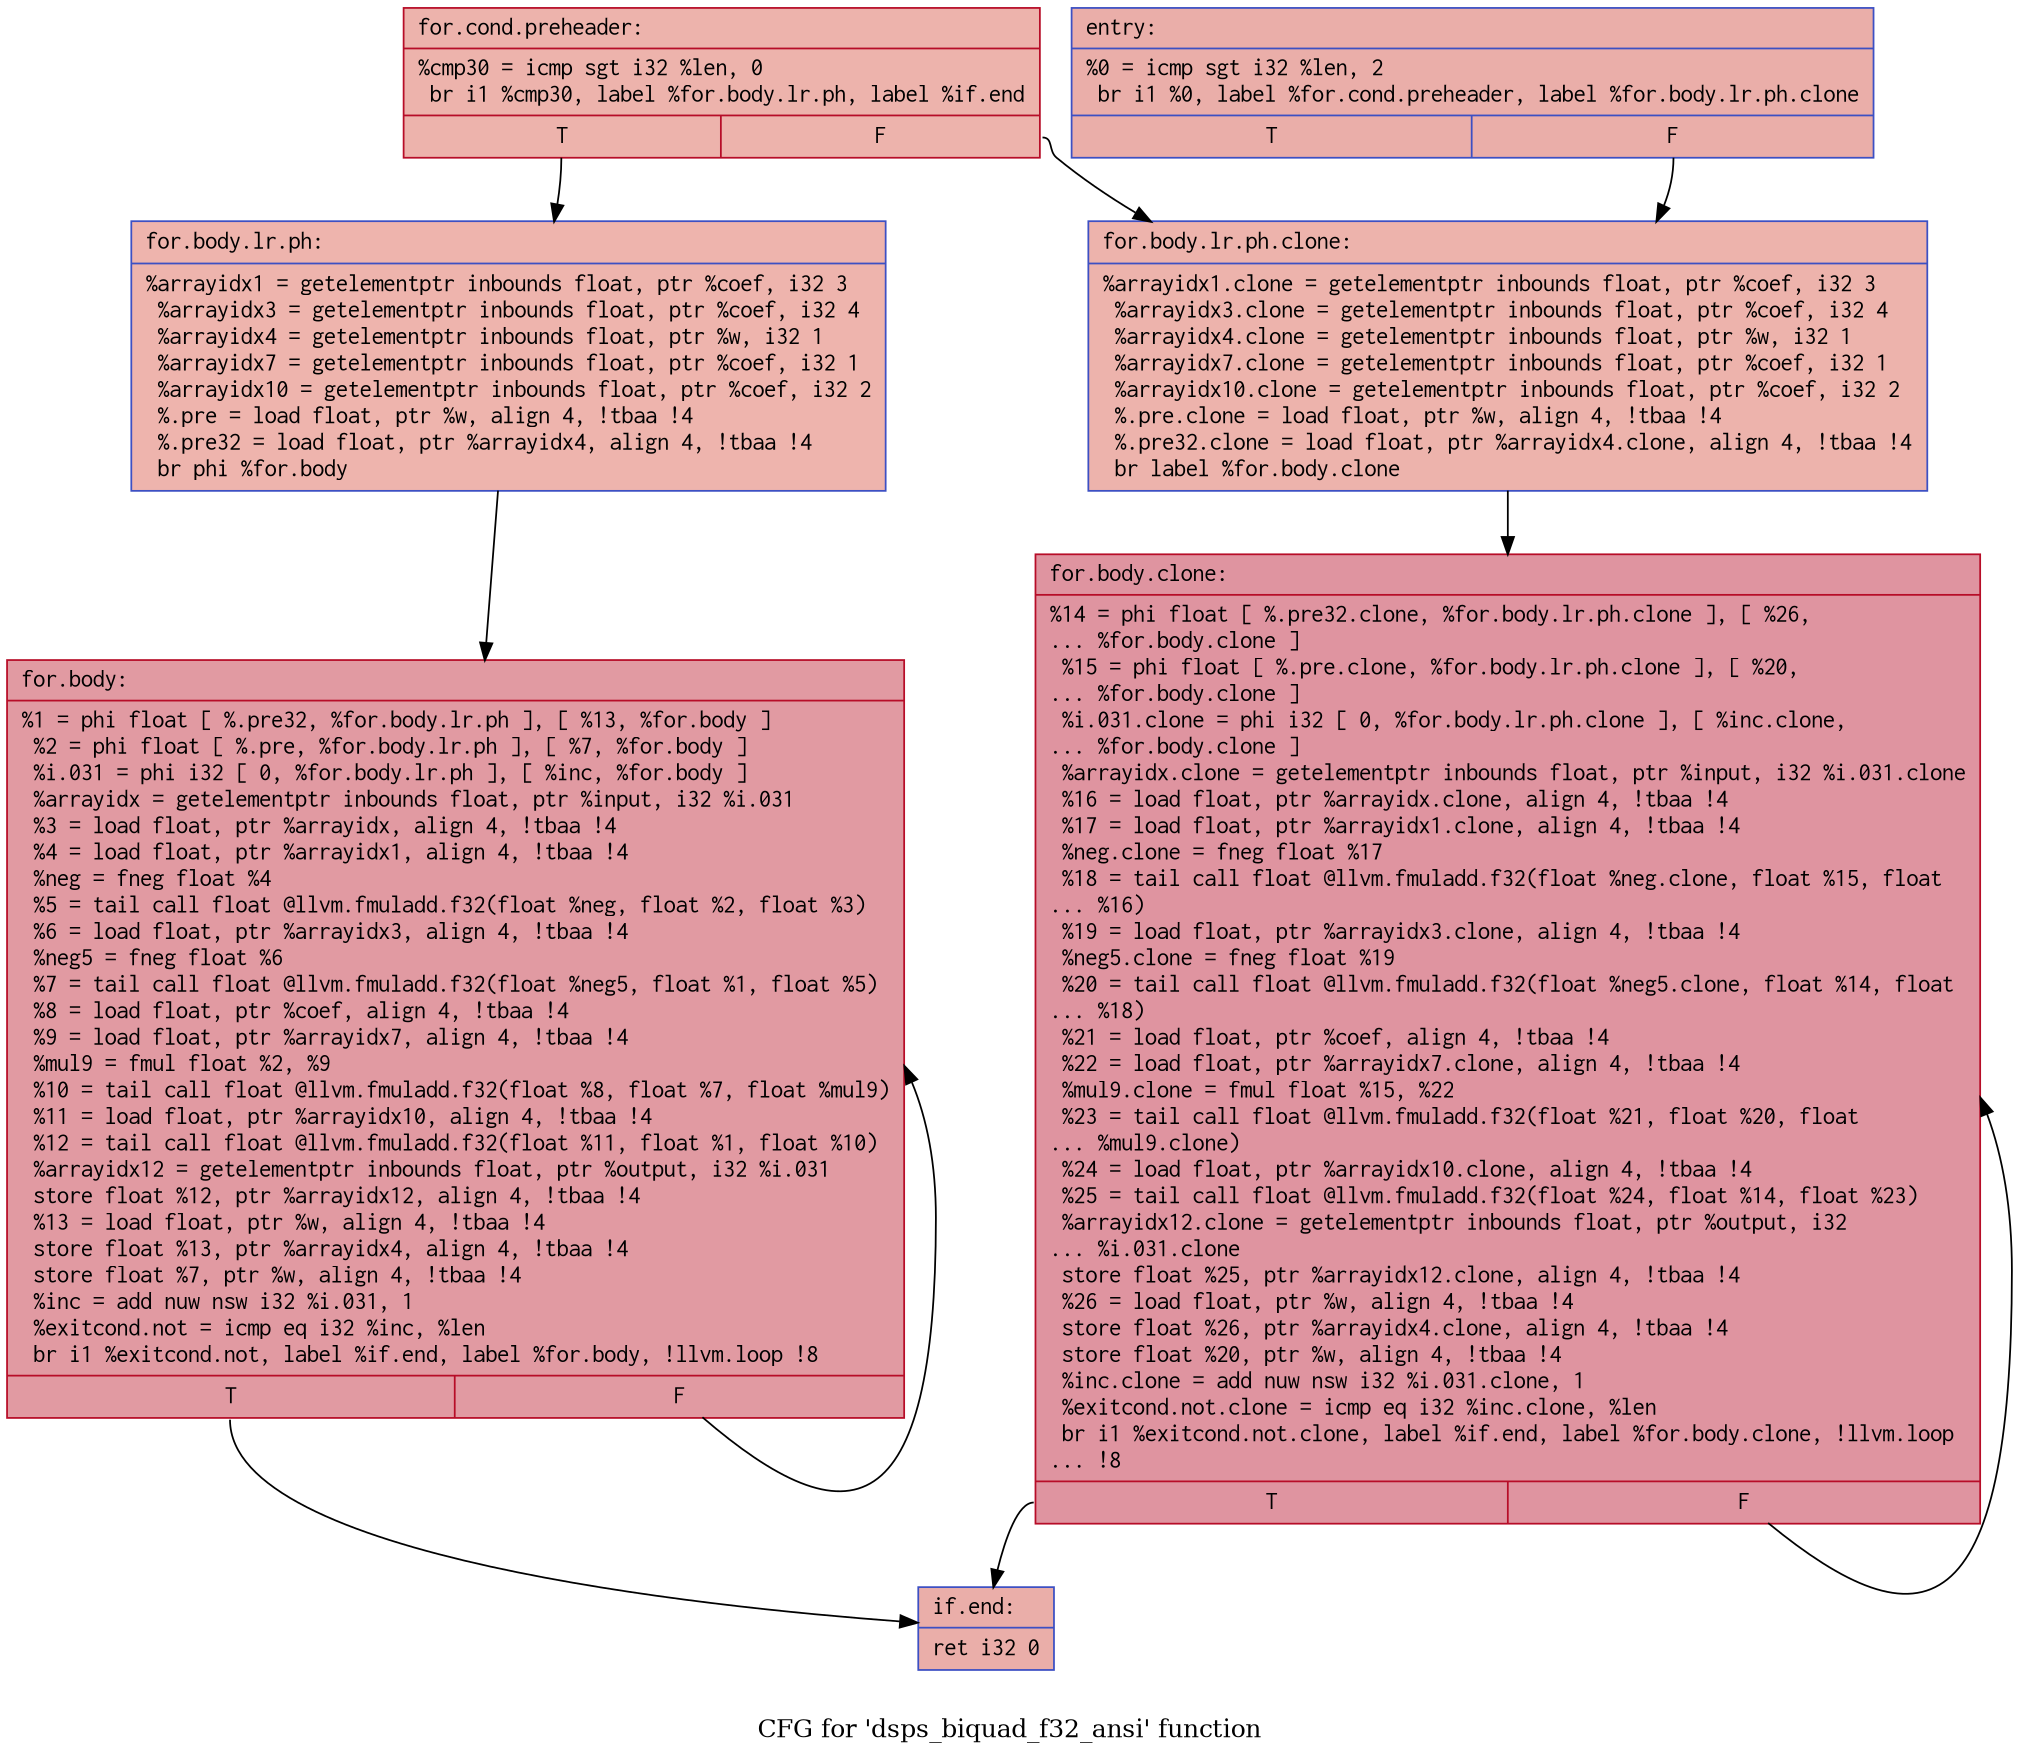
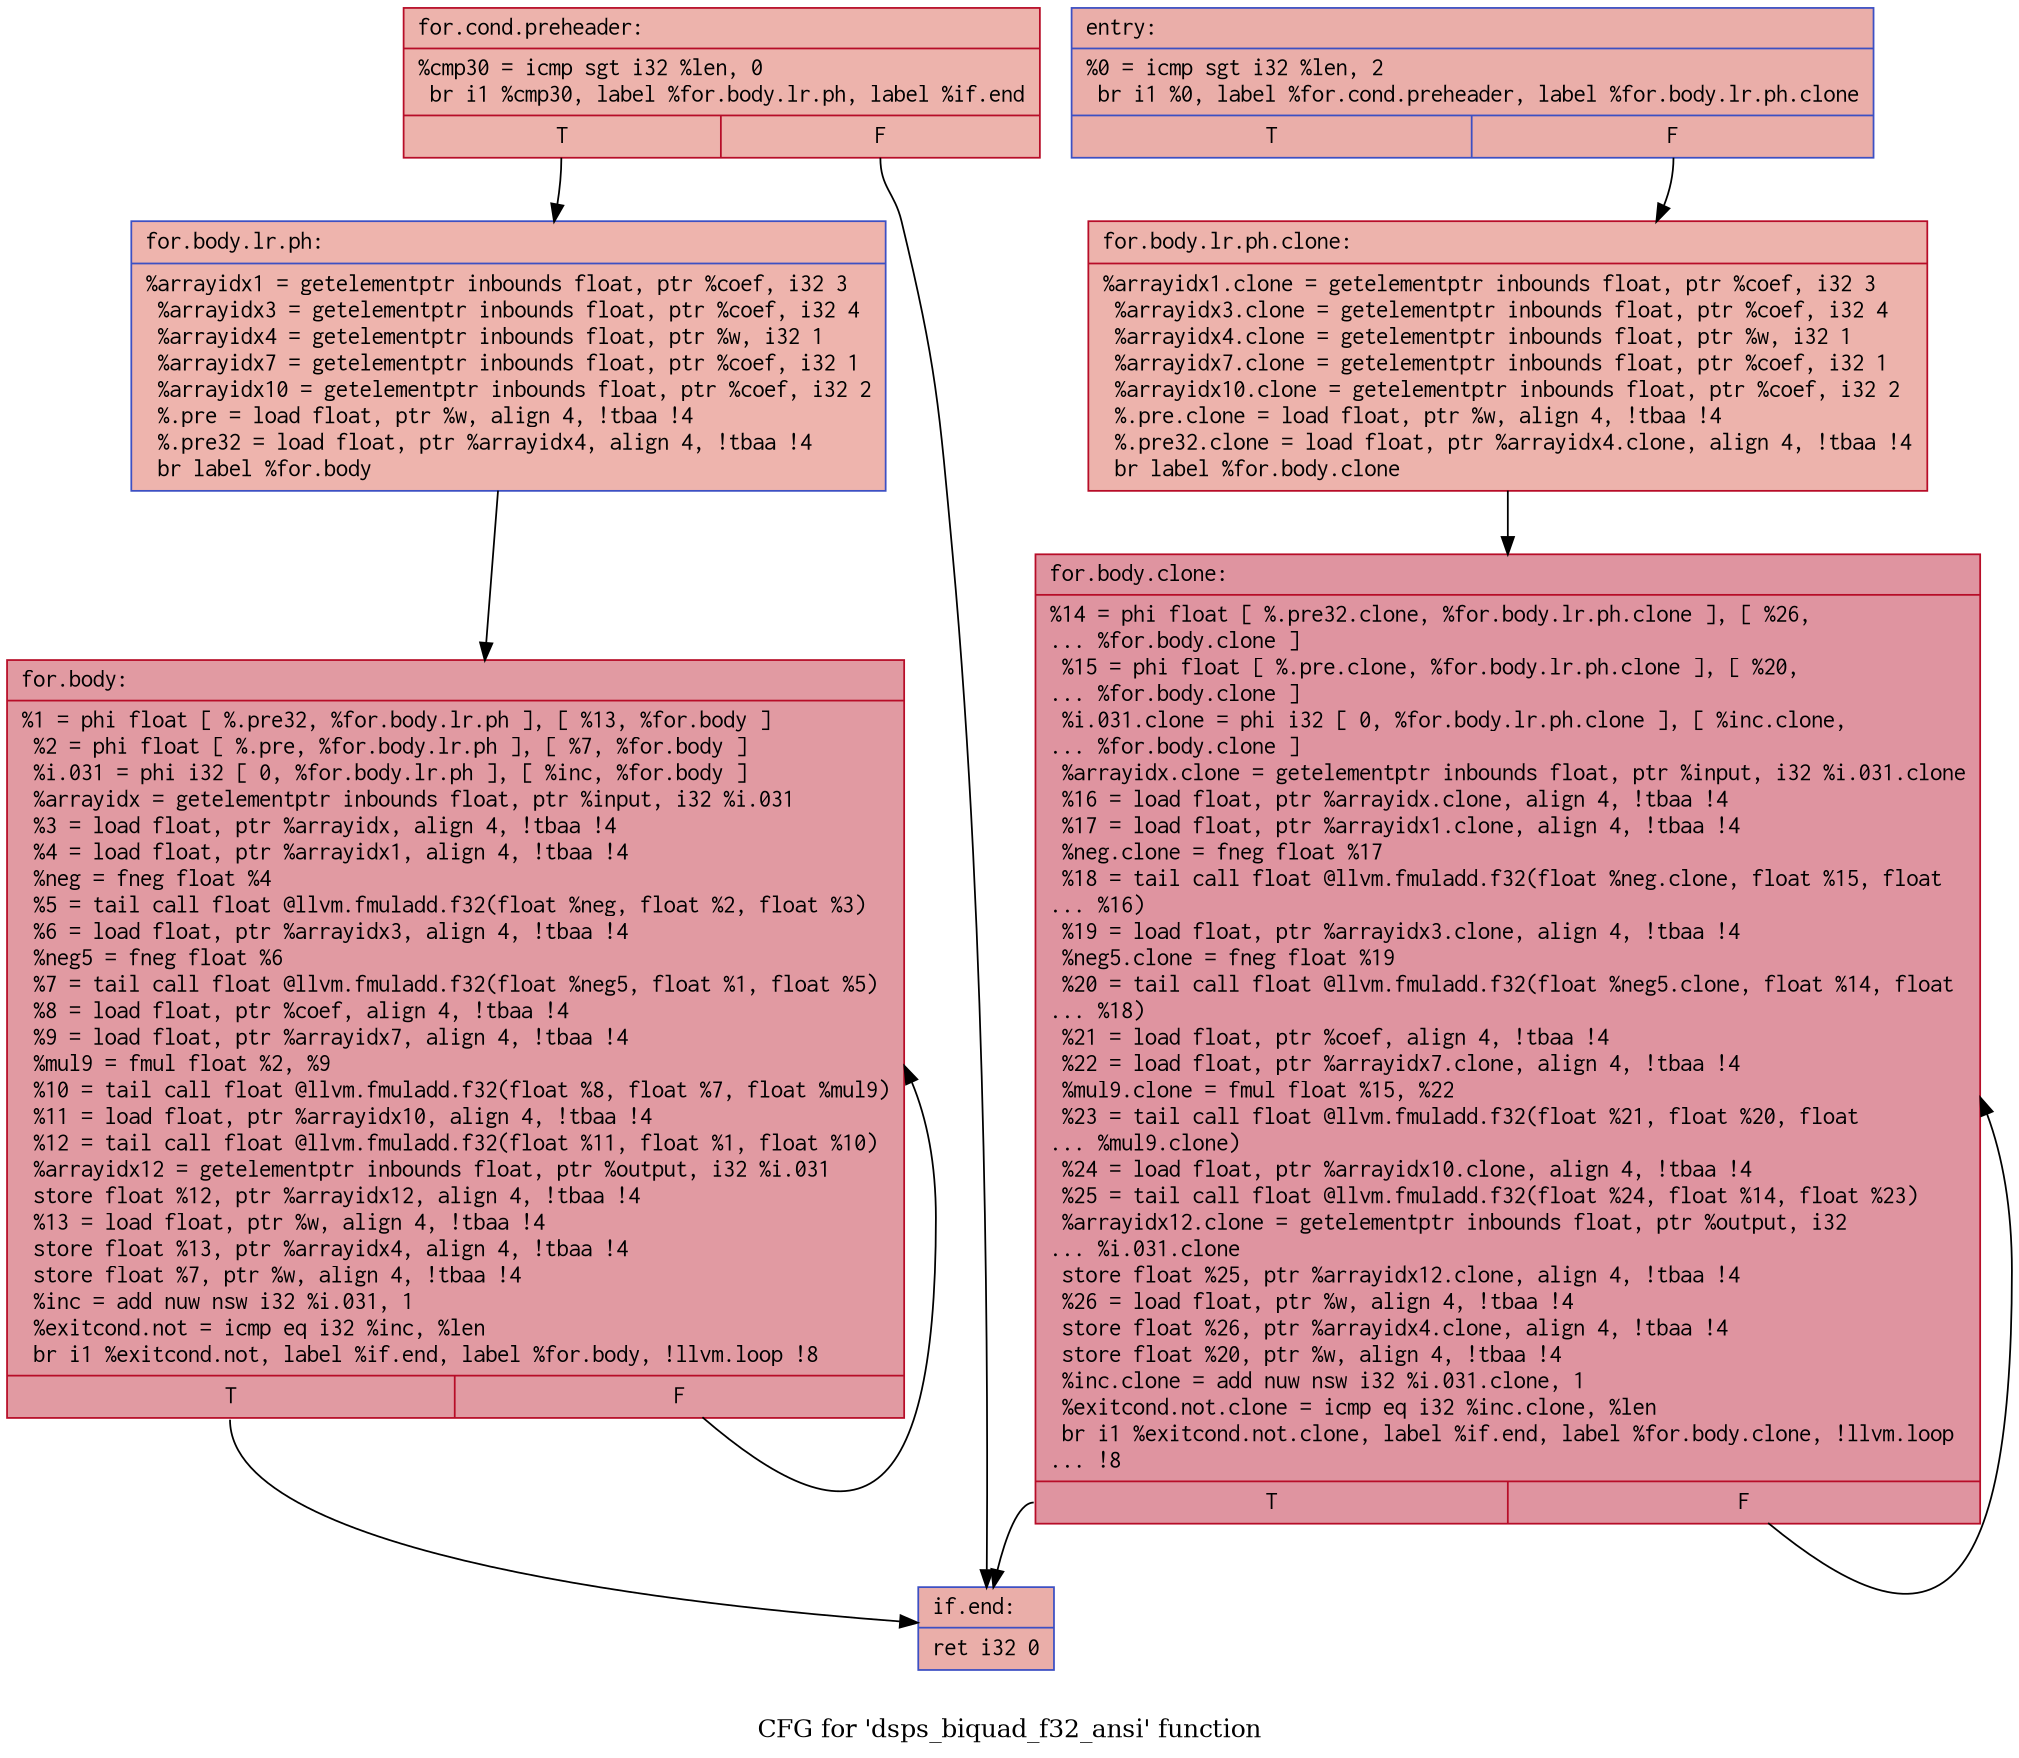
edge "for.cond.preheader:" -> "for.body.lr.ph.clone:": now "for.cond.preheader:" -> "if.end:"
node "for.body.lr.ph.clone:": color #3d50c3ff -> #b70d28ff
node "for.body.lr.ph:": text "br phi %for.body" -> "br label %for.body"
